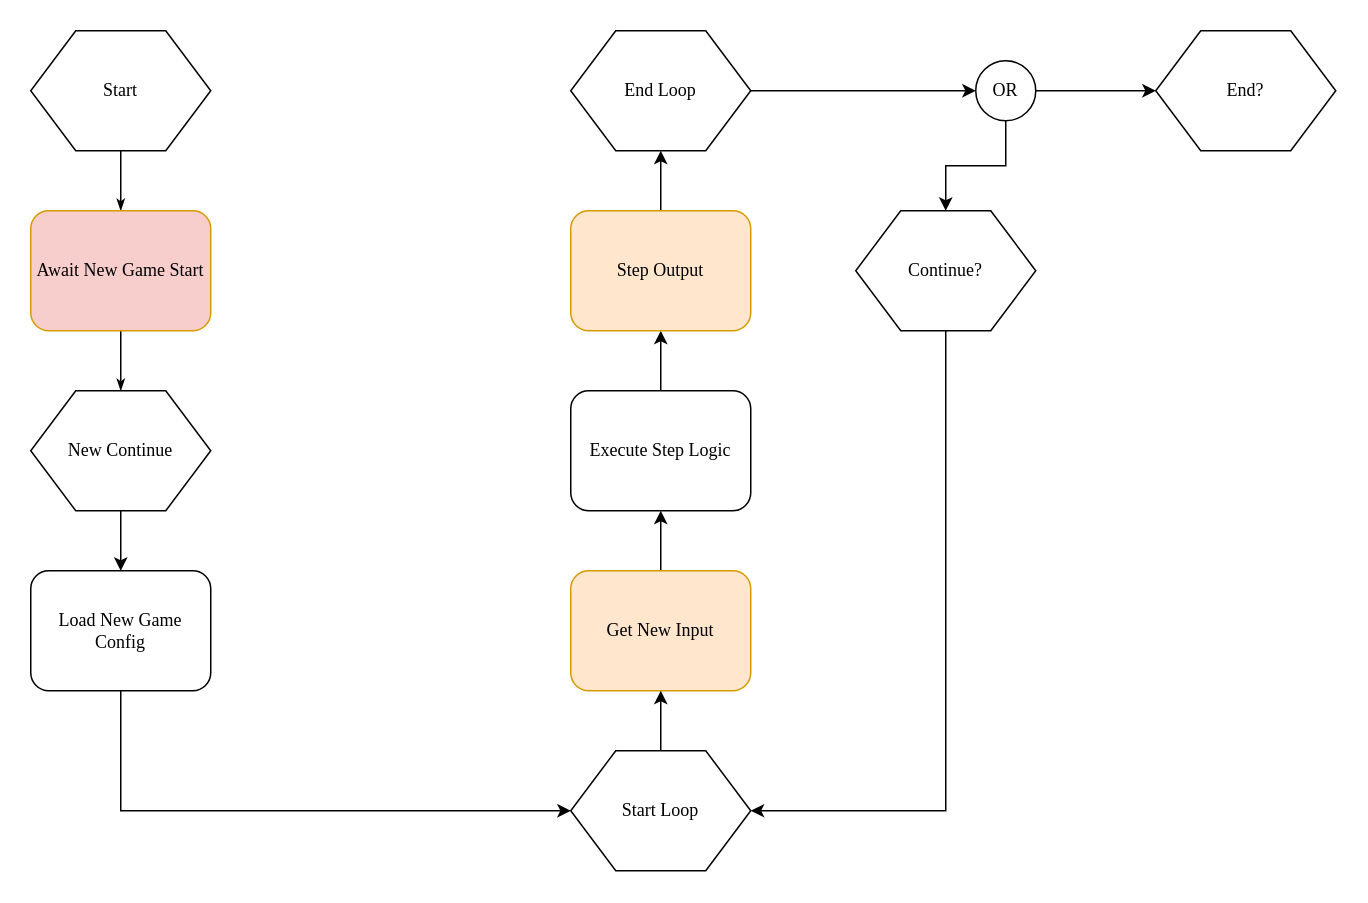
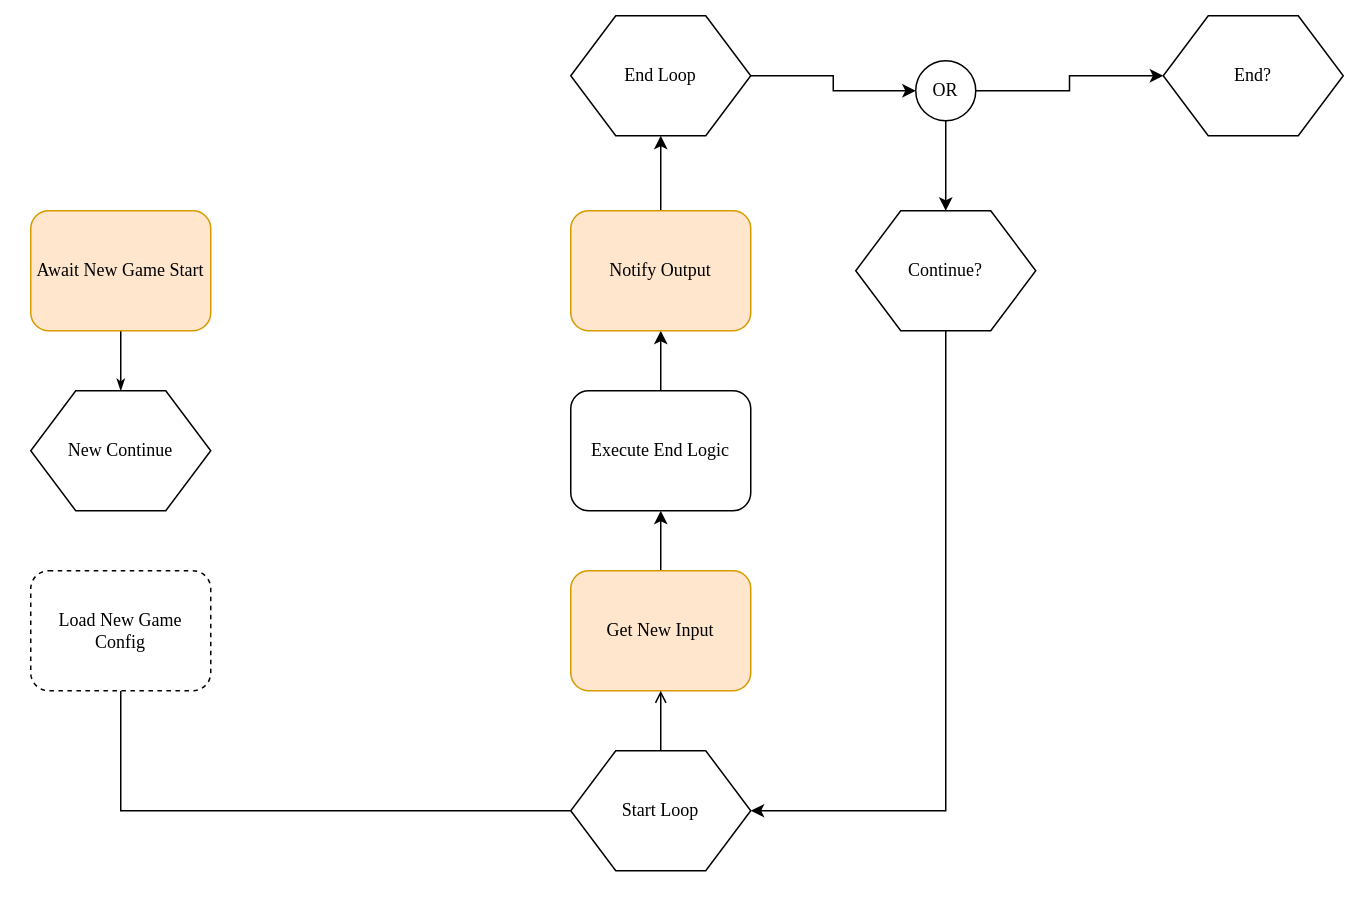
node "Start": removed
node "End Loop": moved (661, 91) -> (661, 76)
node "OR": moved (1006, 91) -> (946, 91)
node "End?": moved (1246, 91) -> (1253, 76)
edge "Start" -> "Await New Game Start": removed
node "Await New Game Start": fillcolor #f8cecc -> #ffe6cc
node "Step Output": label "Step Output" -> "Notify Output"
node "Execute Step Logic": label "Execute Step Logic" -> "Execute End Logic"
edge "New Continue" -> "Load New Game Config": removed
node "Load New Game Config": style solid -> dashed
edge "Start Loop" -> "Get New Input": arrowhead classic -> open
edge "Load New Game Config" -> "Start Loop": arrowhead classic -> none
